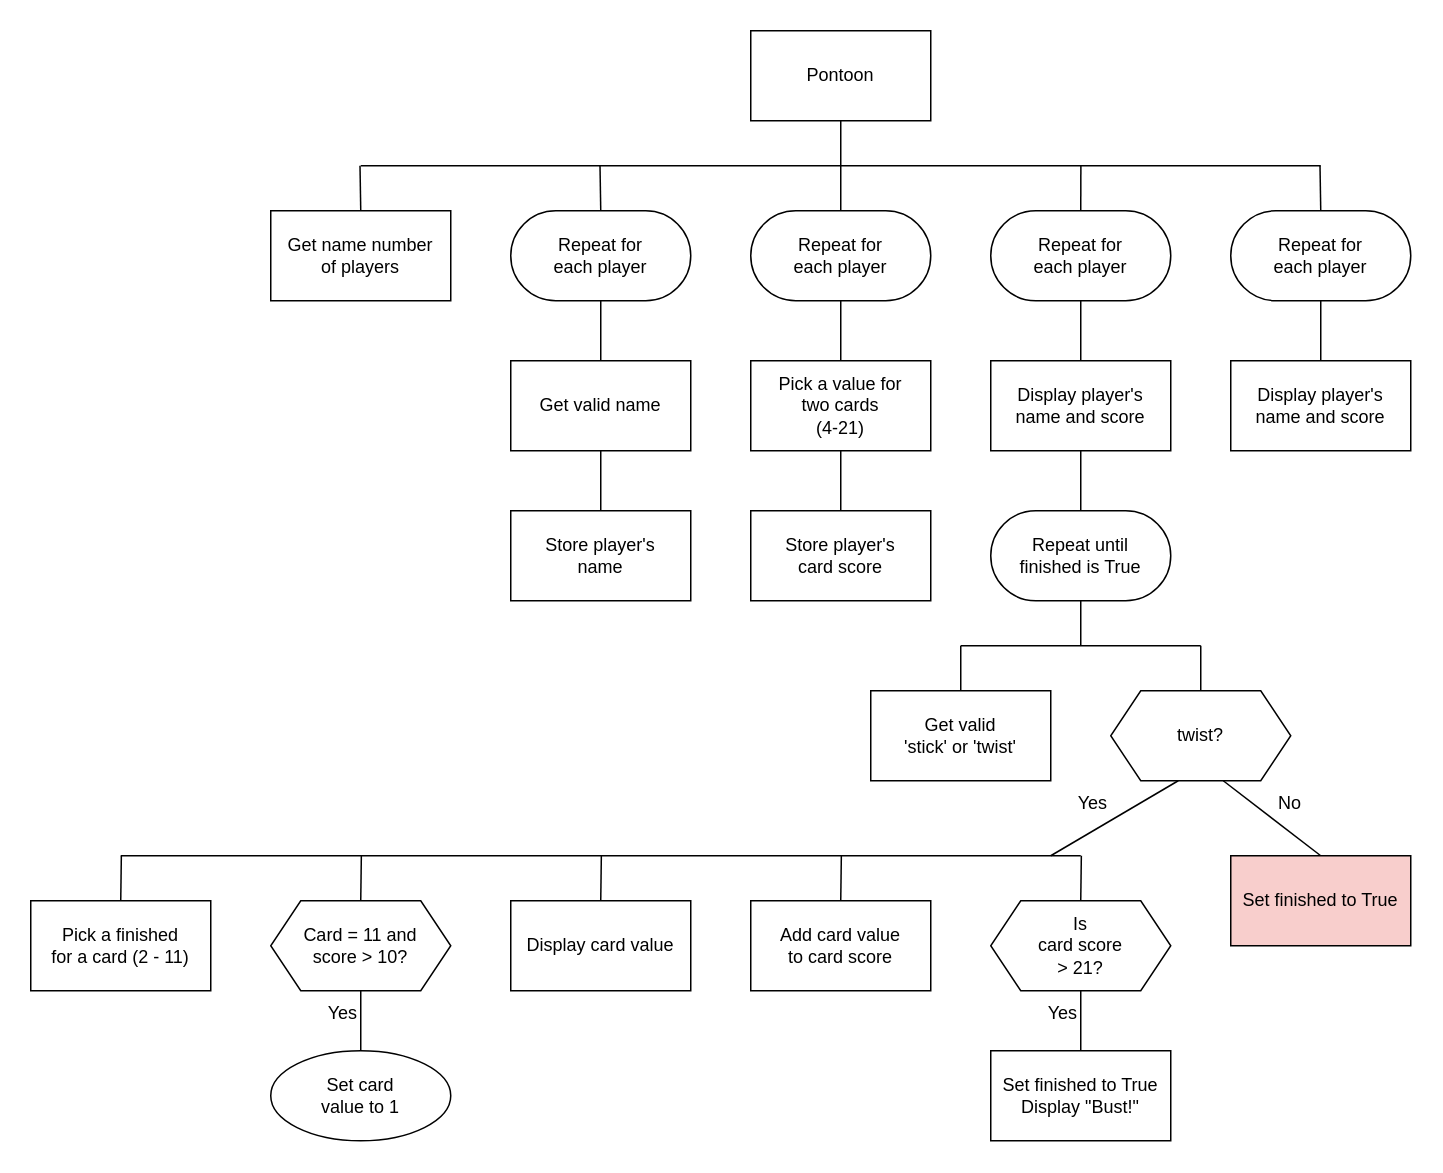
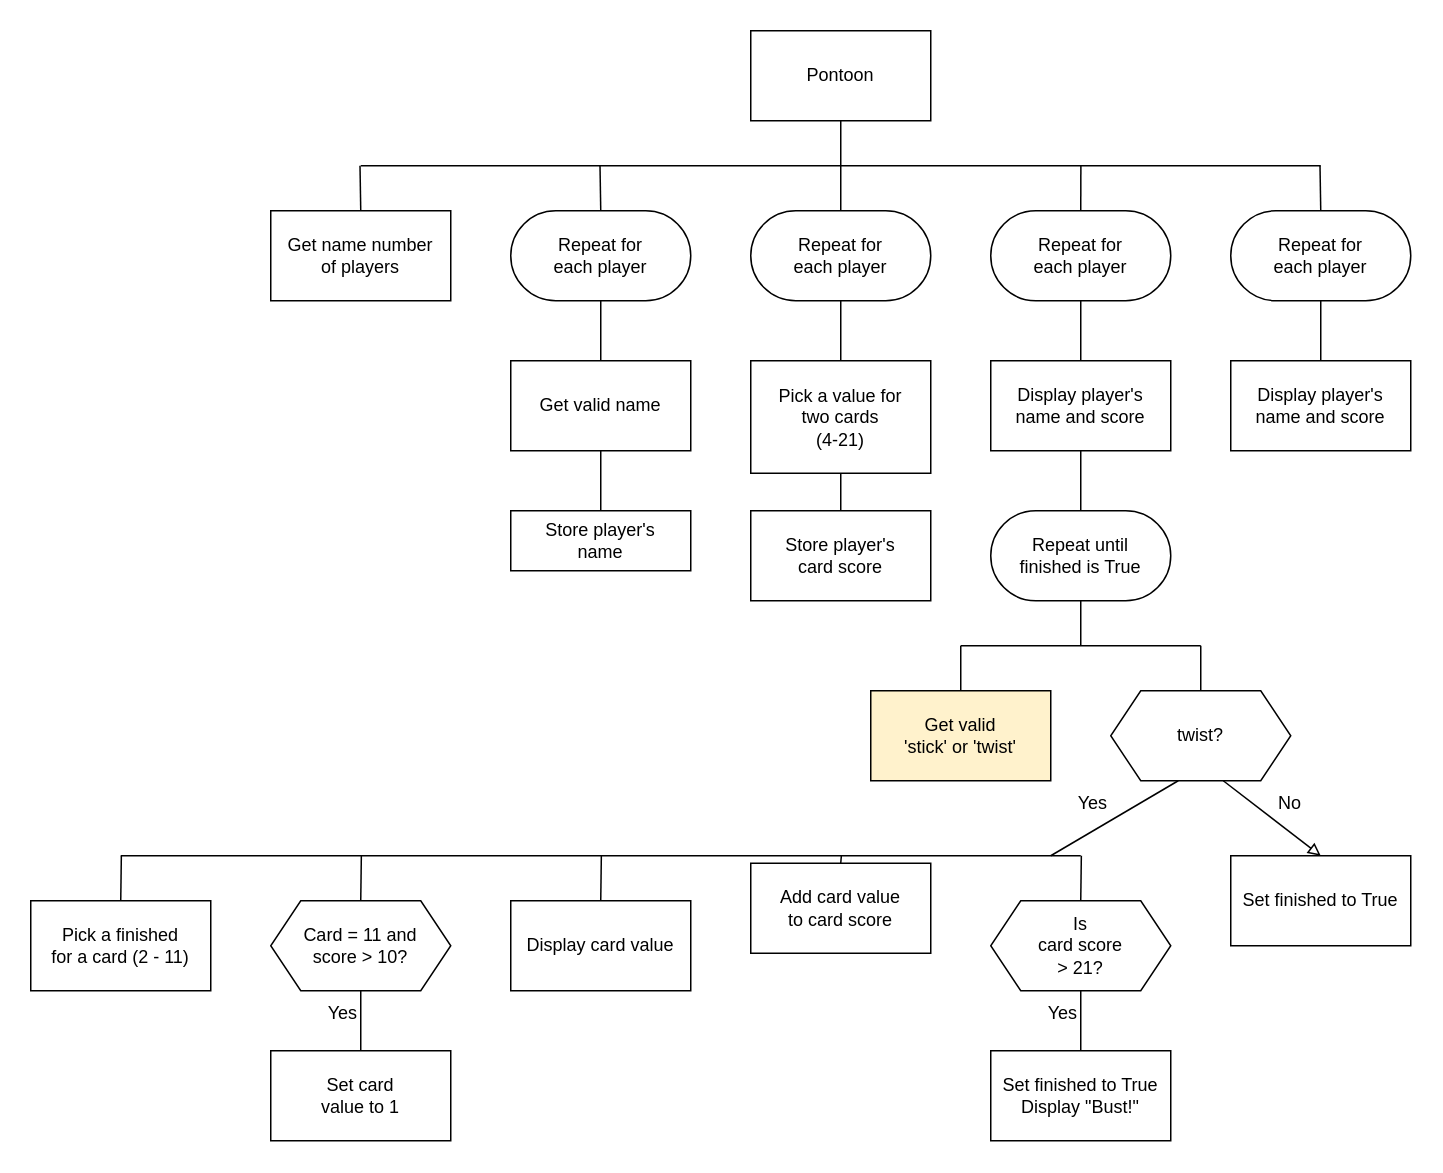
node "Pick a value for two cards (4-21)": size 180x90 -> 180x113
node "Store player's name": size 180x90 -> 180x60
node "Get valid 'stick' or 'twist'": fillcolor #ffffff -> #fff2cc
edge "twist?" -- "Set finished to True": arrowhead none -> block
node "Set finished to True": fillcolor #f8cecc -> #ffffff
node "Add card value to card score": moved (841, 946) -> (841, 908)
node "Set card value to 1": shape ellipse -> rectangle
